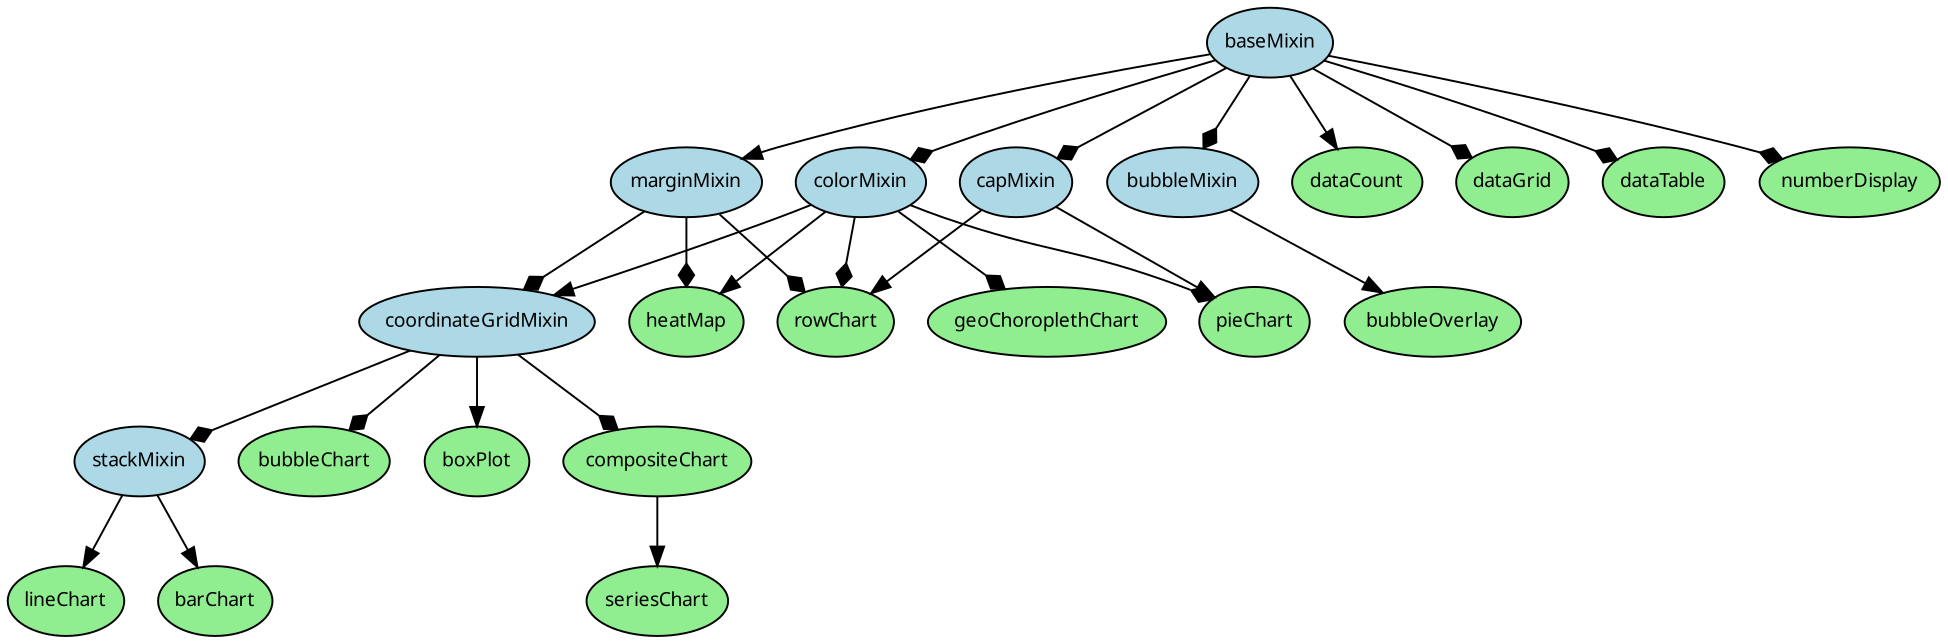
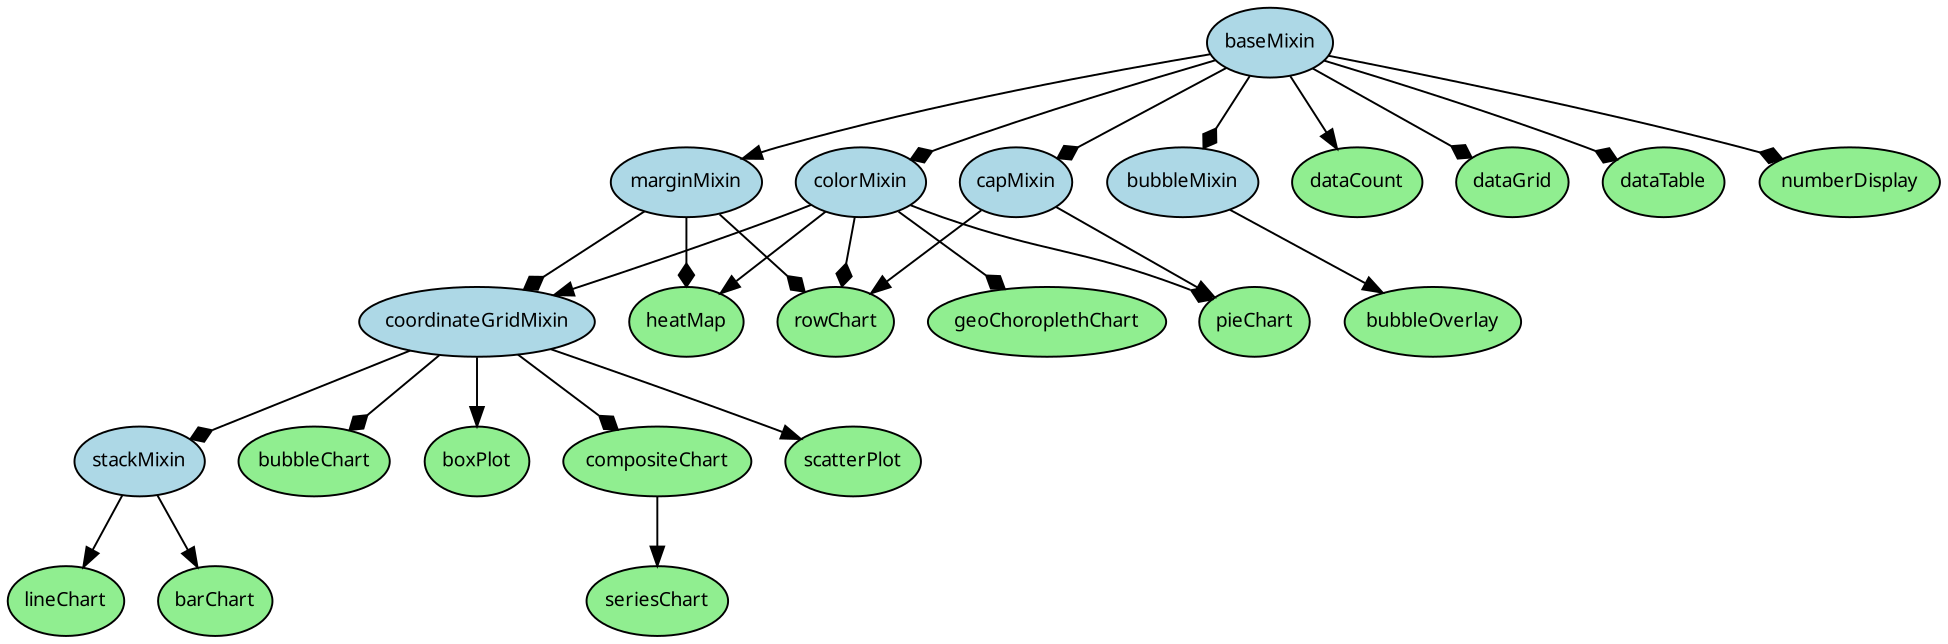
node "scatterPlot": added
